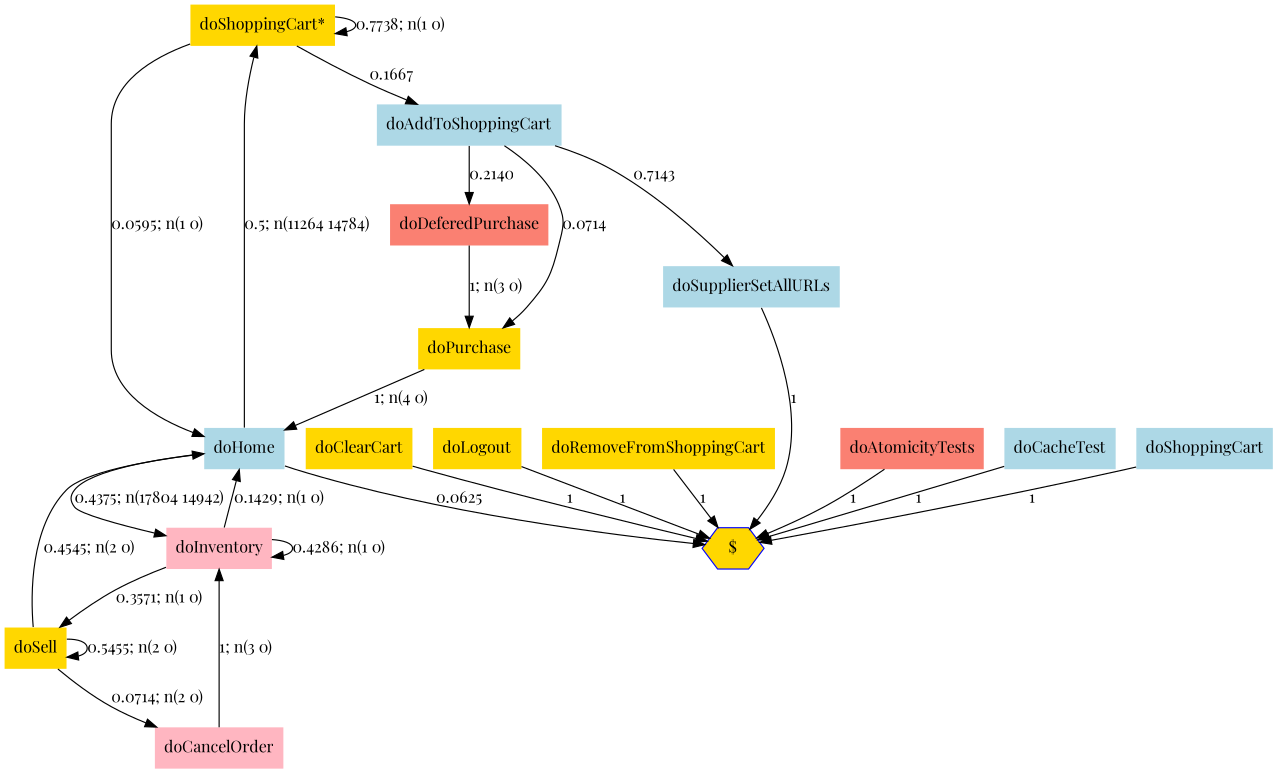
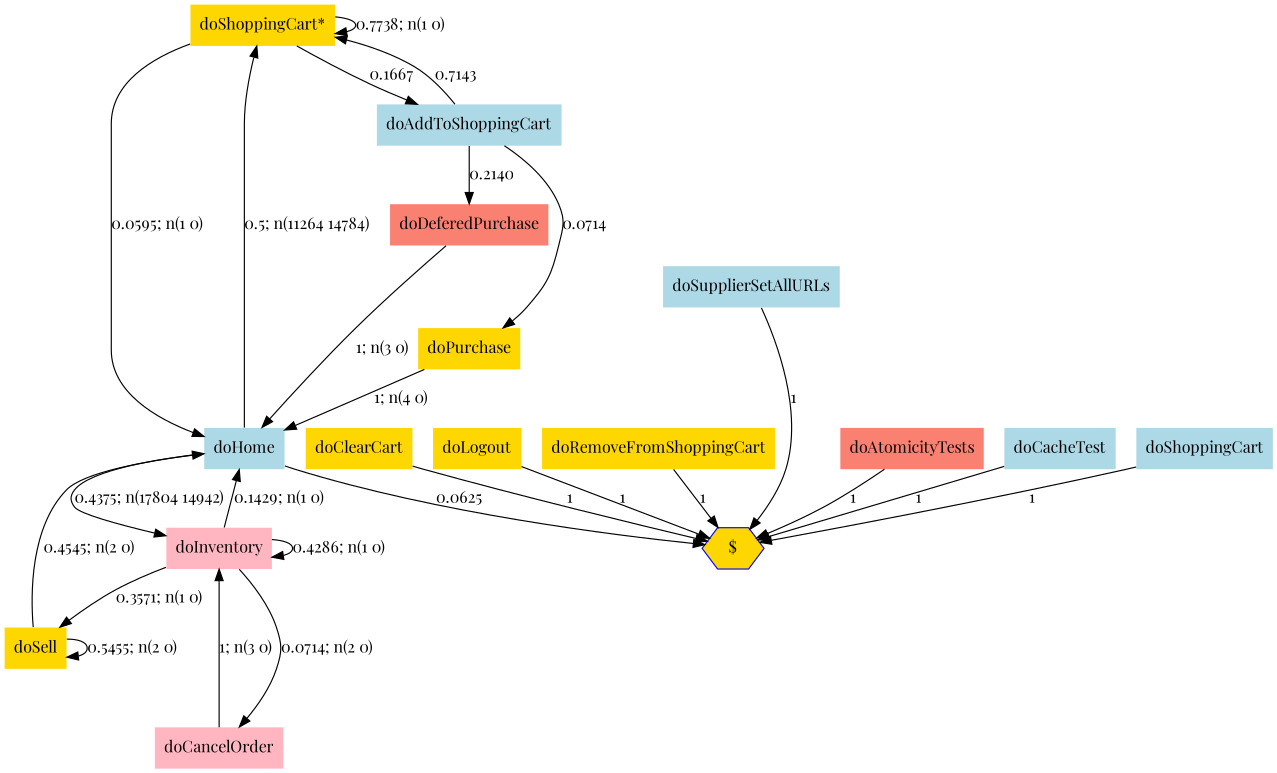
edge "doAddToShoppingCart" -> "doSupplierSetAllURLs": now "doAddToShoppingCart" -> "doShoppingCart*"
edge "doDeferedPurchase" -> "doPurchase": now "doDeferedPurchase" -> "doHome"
edge "doSell" -> "doCancelOrder": now "doInventory" -> "doCancelOrder"
